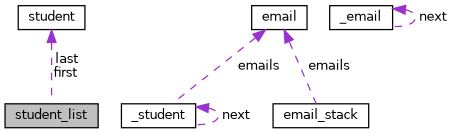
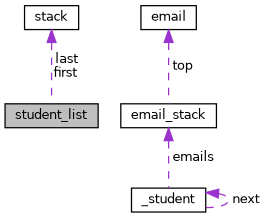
node "student": label "student" -> "stack"
node "_email": removed
edge "email_stack" -> "email": label " emails" -> " top"
edge "_student" -> "email": now "_student" -> "email_stack"
